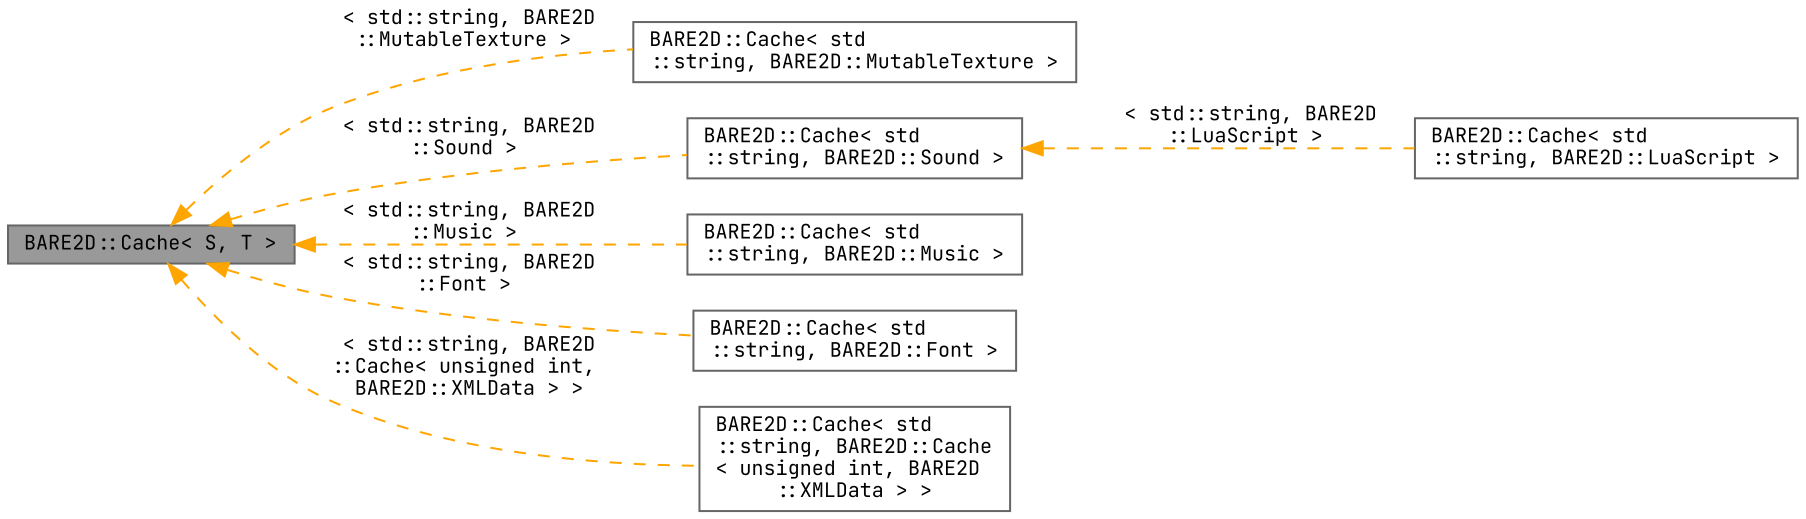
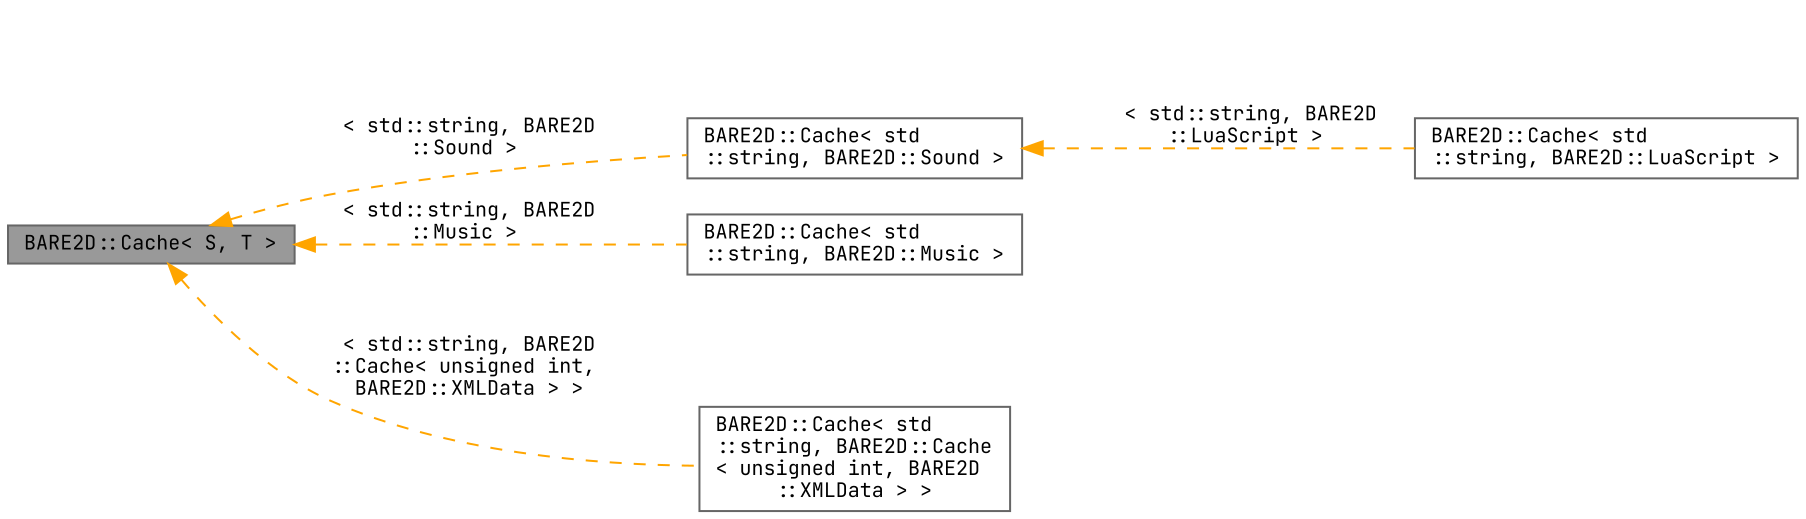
node "BARE2D::Cache< std ::string, BARE2D::MutableTexture >": removed
node "BARE2D::Cache< std ::string, BARE2D::Font >": removed
